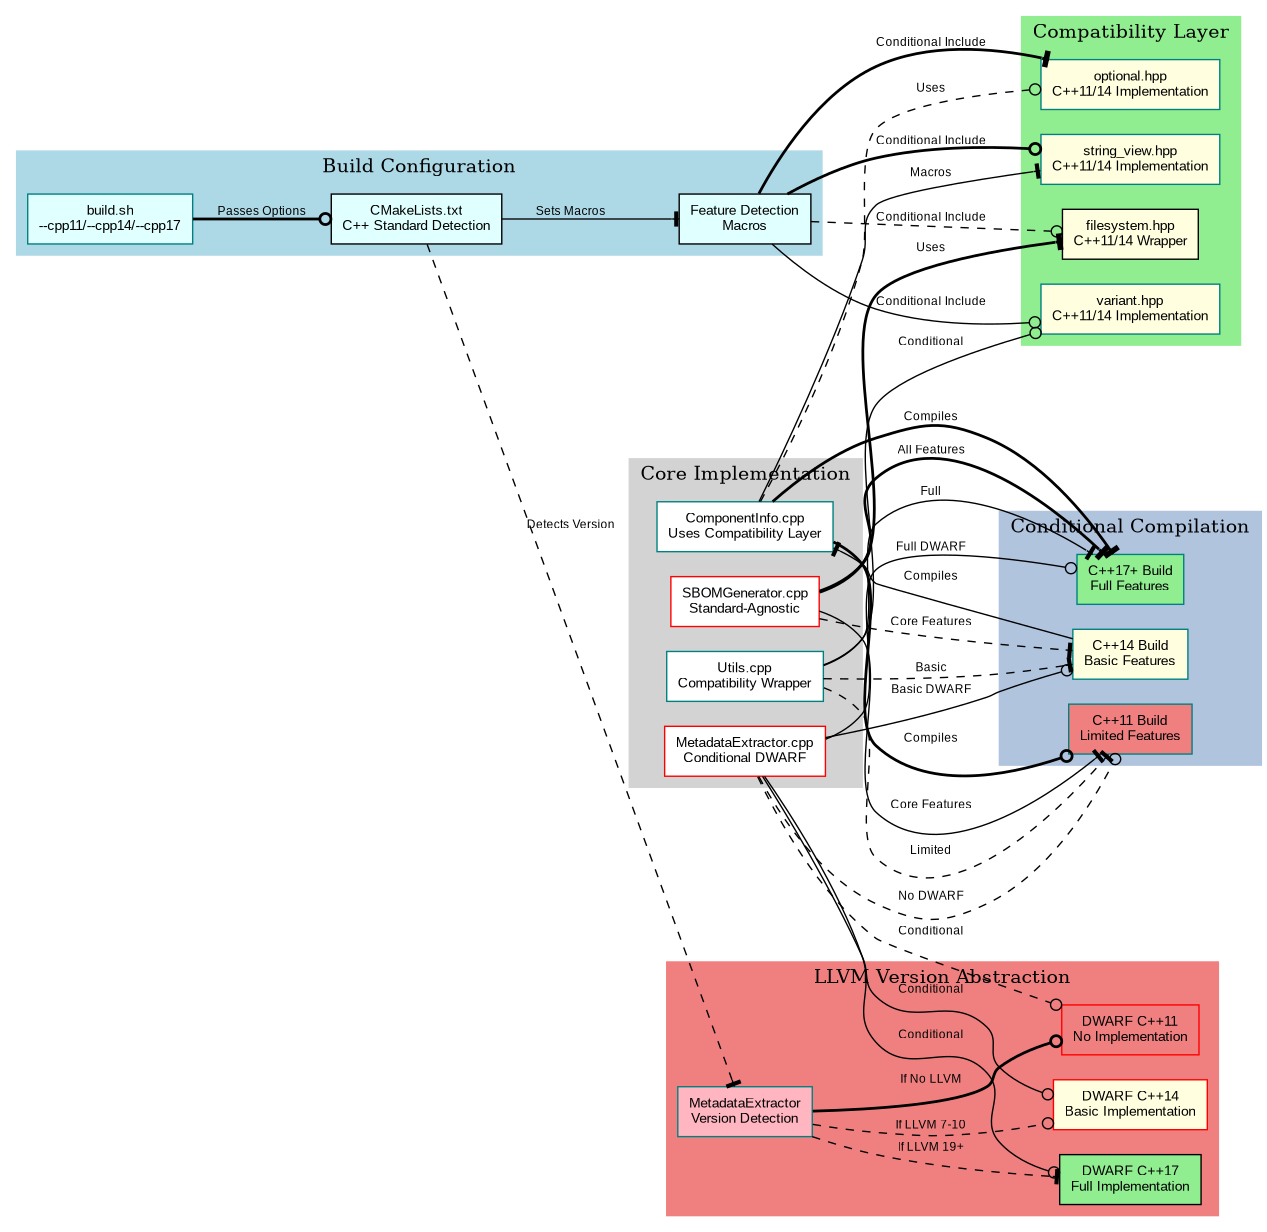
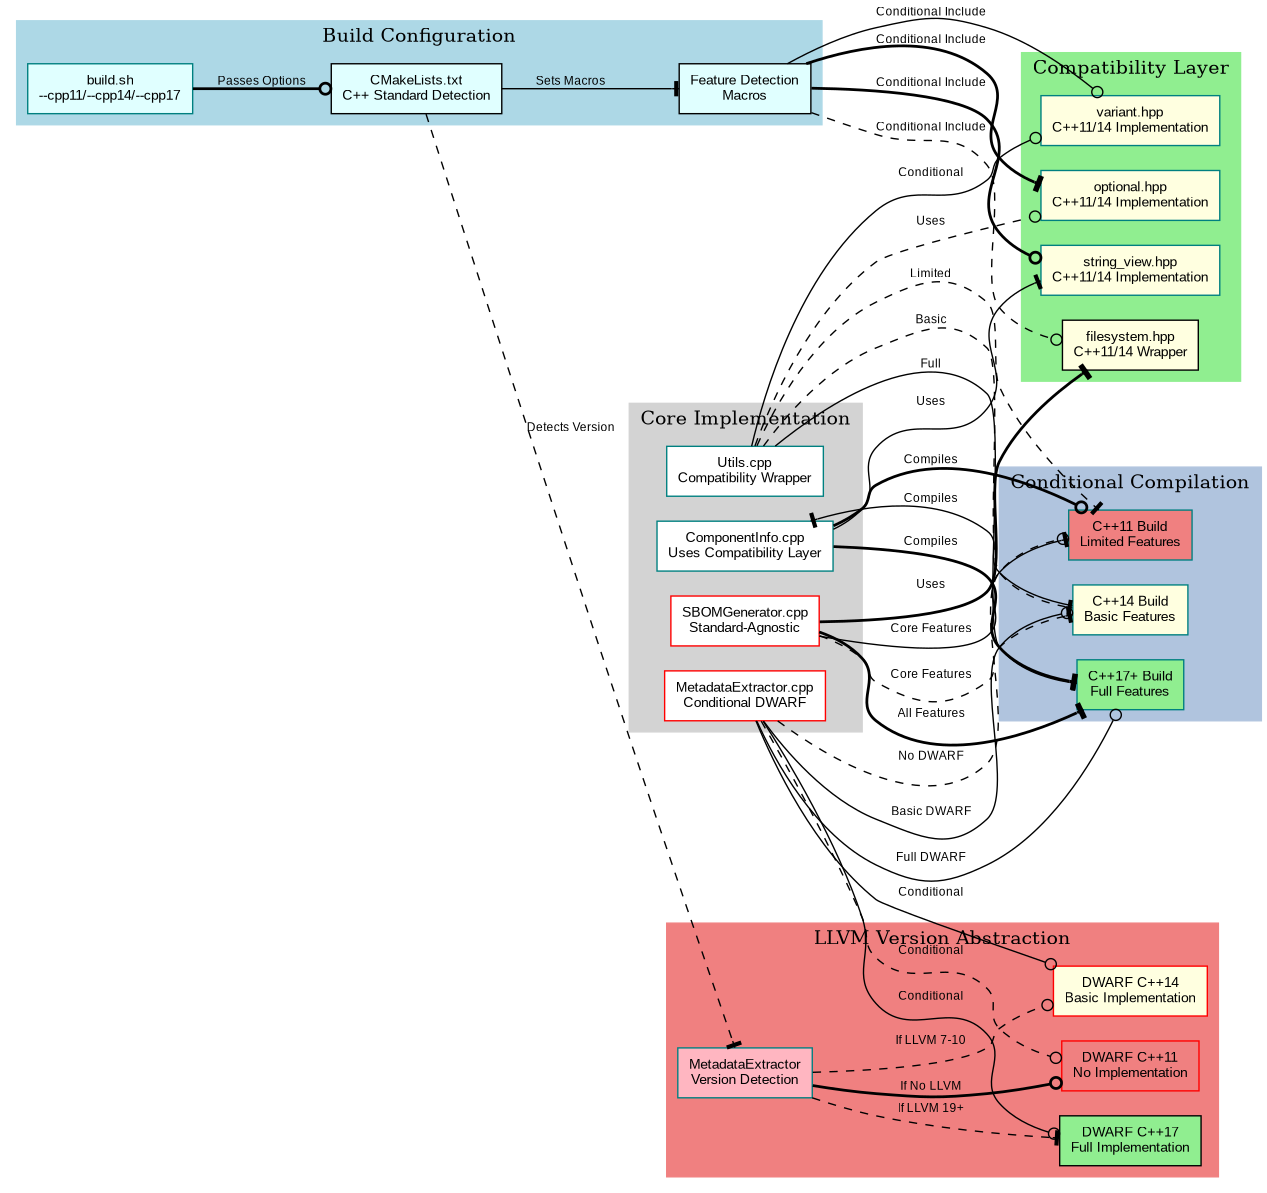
edge "ComponentInfo.cpp Uses Compatibility Layer" -> "string_view.hpp C++11/14 Implementation": label "Macros" -> "Uses"
edge "ComponentInfo.cpp Uses Compatibility Layer" -> "optional.hpp C++11/14 Implementation": now "Utils.cpp Compatibility Wrapper" -> "optional.hpp C++11/14 Implementation"
